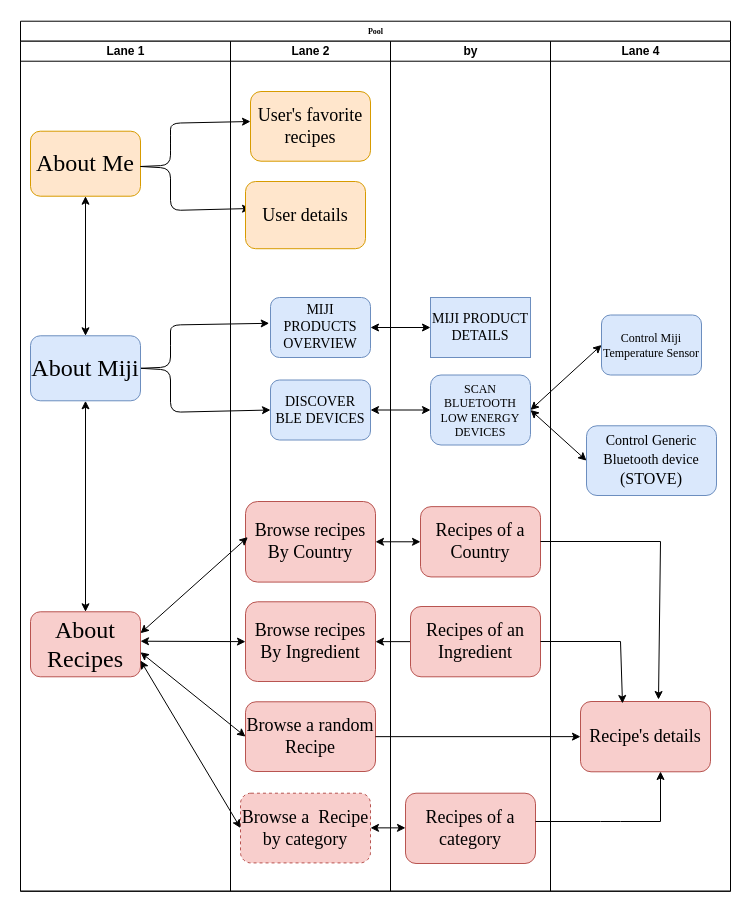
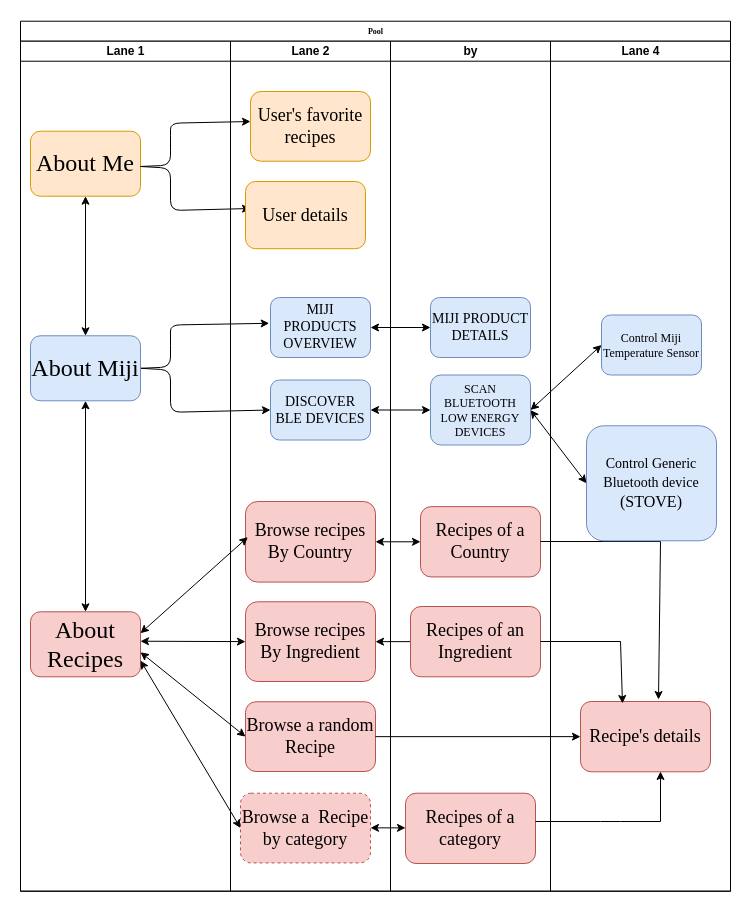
node "MIJI PRODUCT DETAILS": shape rectangle -> rounded rectangle
node "Control Generic Bluetooth device (STOVE)": size 130x70 -> 130x115
